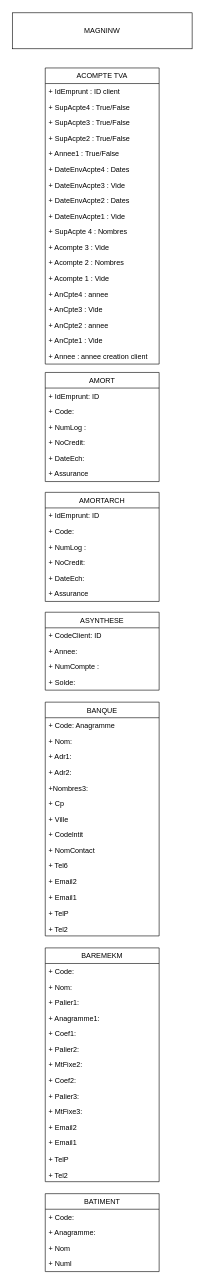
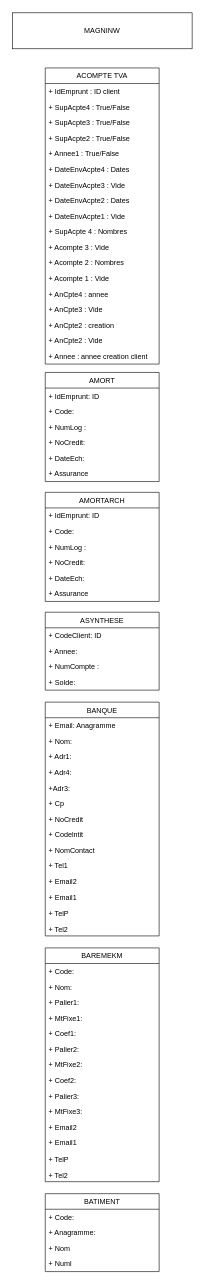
node "+ AnCpte2 : annee": label "+ AnCpte2 : annee" -> "+ AnCpte2 : creation"
node "+ AnCpte1 : Vide": label "+ AnCpte1 : Vide" -> "+ AnCpte2 : Vide"
node "+ Code: Anagramme": label "+ Code: Anagramme" -> "+ Email: Anagramme"
node "+ Adr2:": label "+ Adr2:" -> "+ Adr4:"
node "+Nombres3:": label "+Nombres3:" -> "+Adr3:"
node "+ Ville": label "+ Ville" -> "+ NoCredit"
node "+ Tel6": label "+ Tel6" -> "+ Tel1"
node "+ Anagramme1:": label "+ Anagramme1:" -> "+ MtFixe1:"
